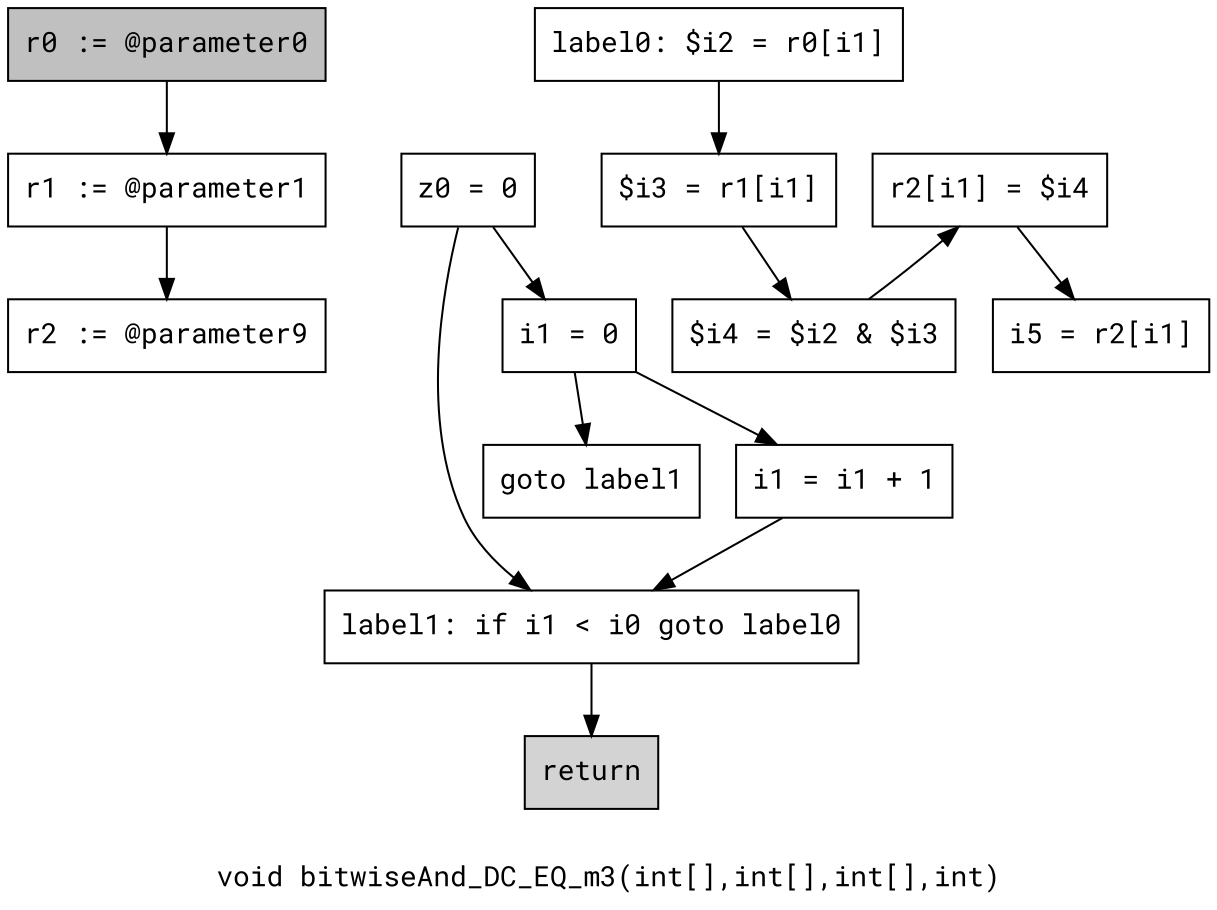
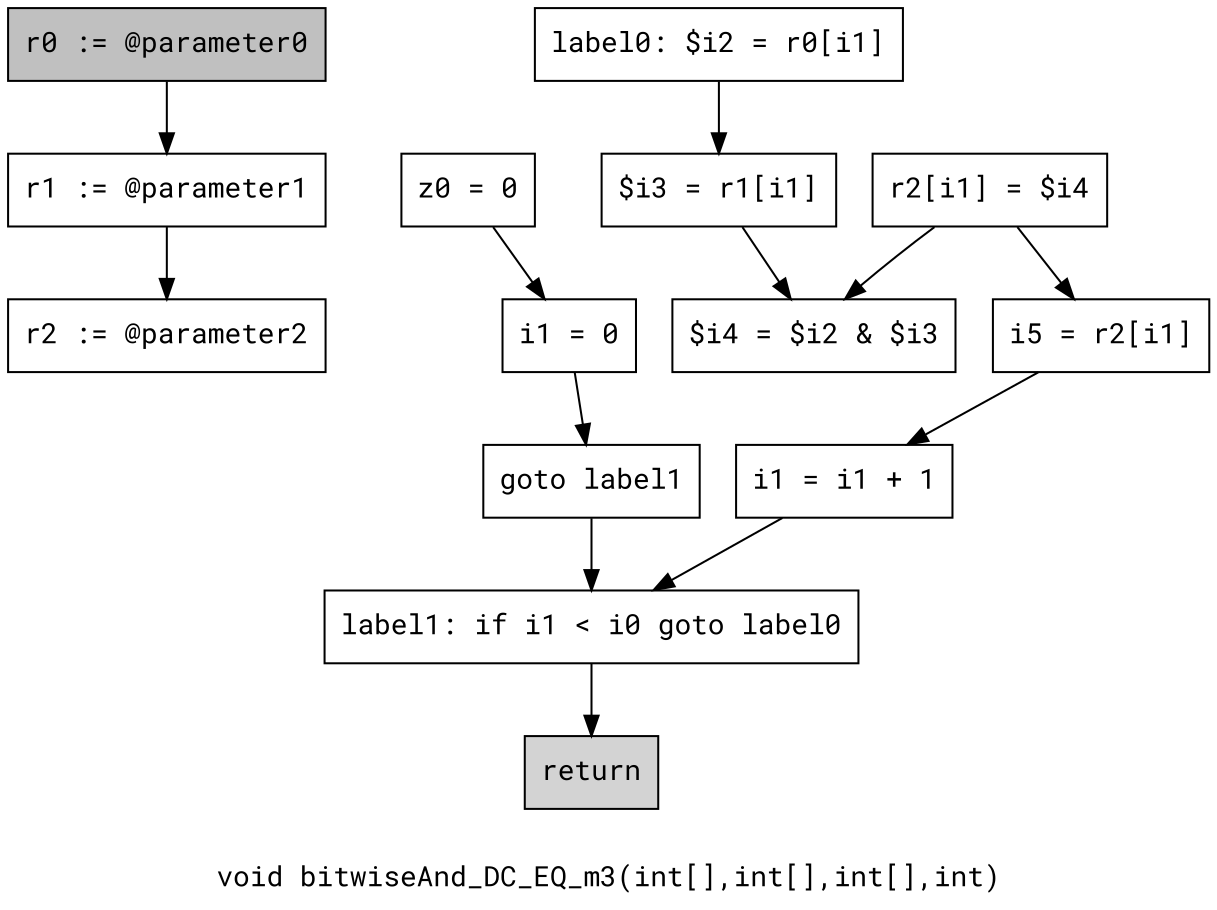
edge "$i4 = $i2 & $i3" -> "r2[i1] = $i4": reversed
node "r2 := @parameter9": label "r2 := @parameter9" -> "r2 := @parameter2"
edge "i1 = 0" -> "i1 = i1 + 1": now "i5 = r2[i1]" -> "i1 = i1 + 1"
edge "z0 = 0" -> "label1: if i1 < i0 goto label0": now "goto label1" -> "label1: if i1 < i0 goto label0"
